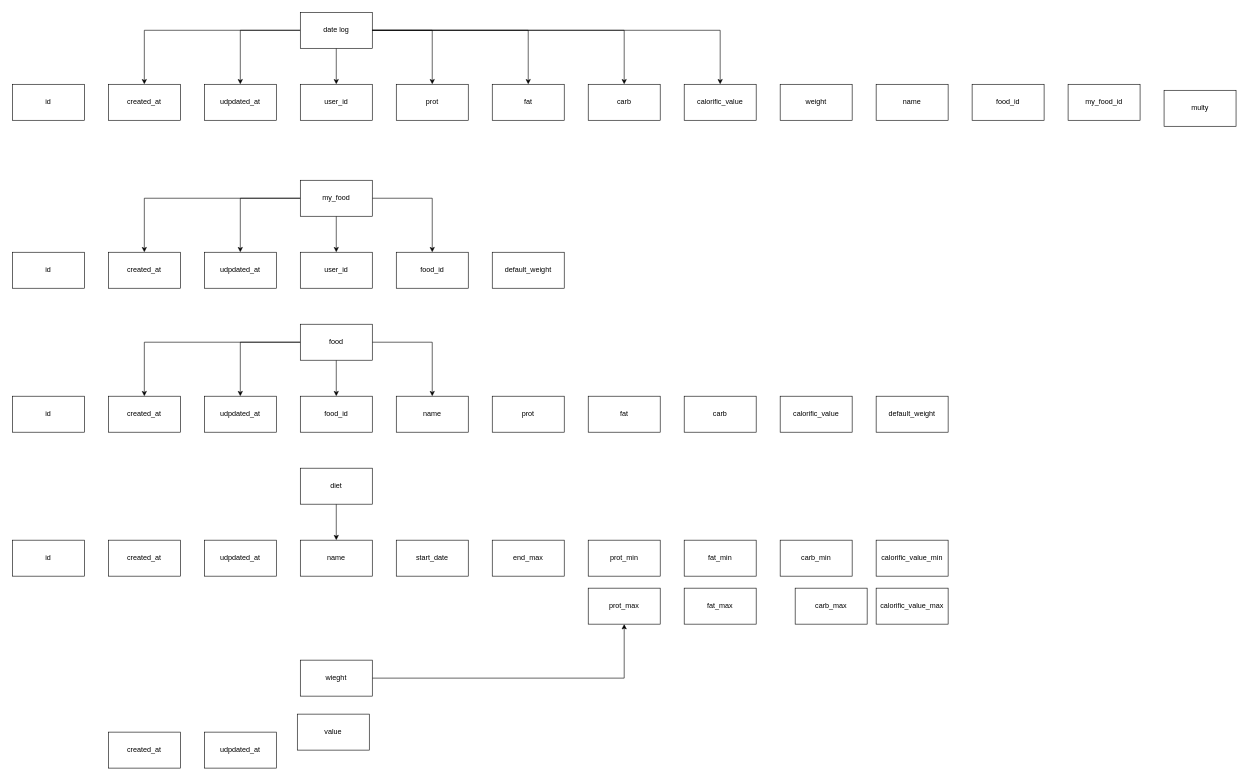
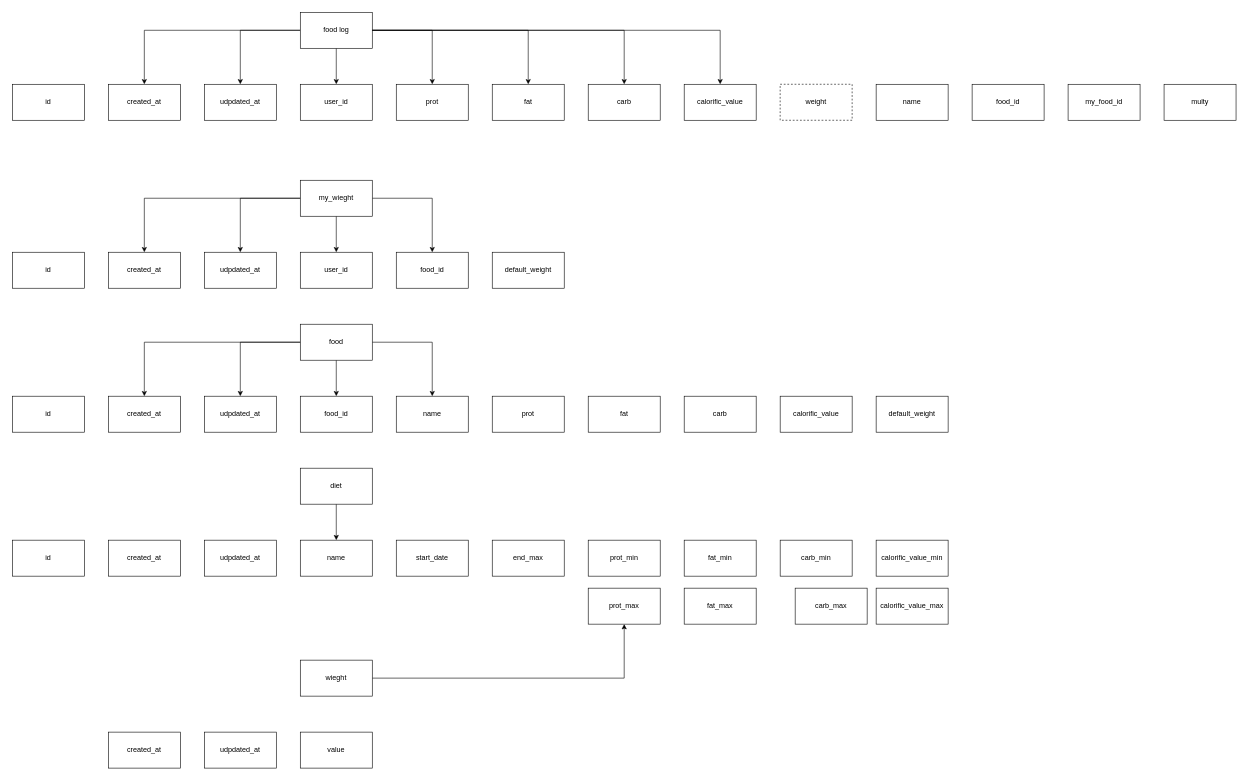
node "date log": label "date log" -> "food log"
node "weight": style solid -> dashed
node "multy": moved (1200, 108) -> (1200, 102)
node "my_food": label "my_food" -> "my_wieght"
node "value": moved (333, 732) -> (336, 750)
